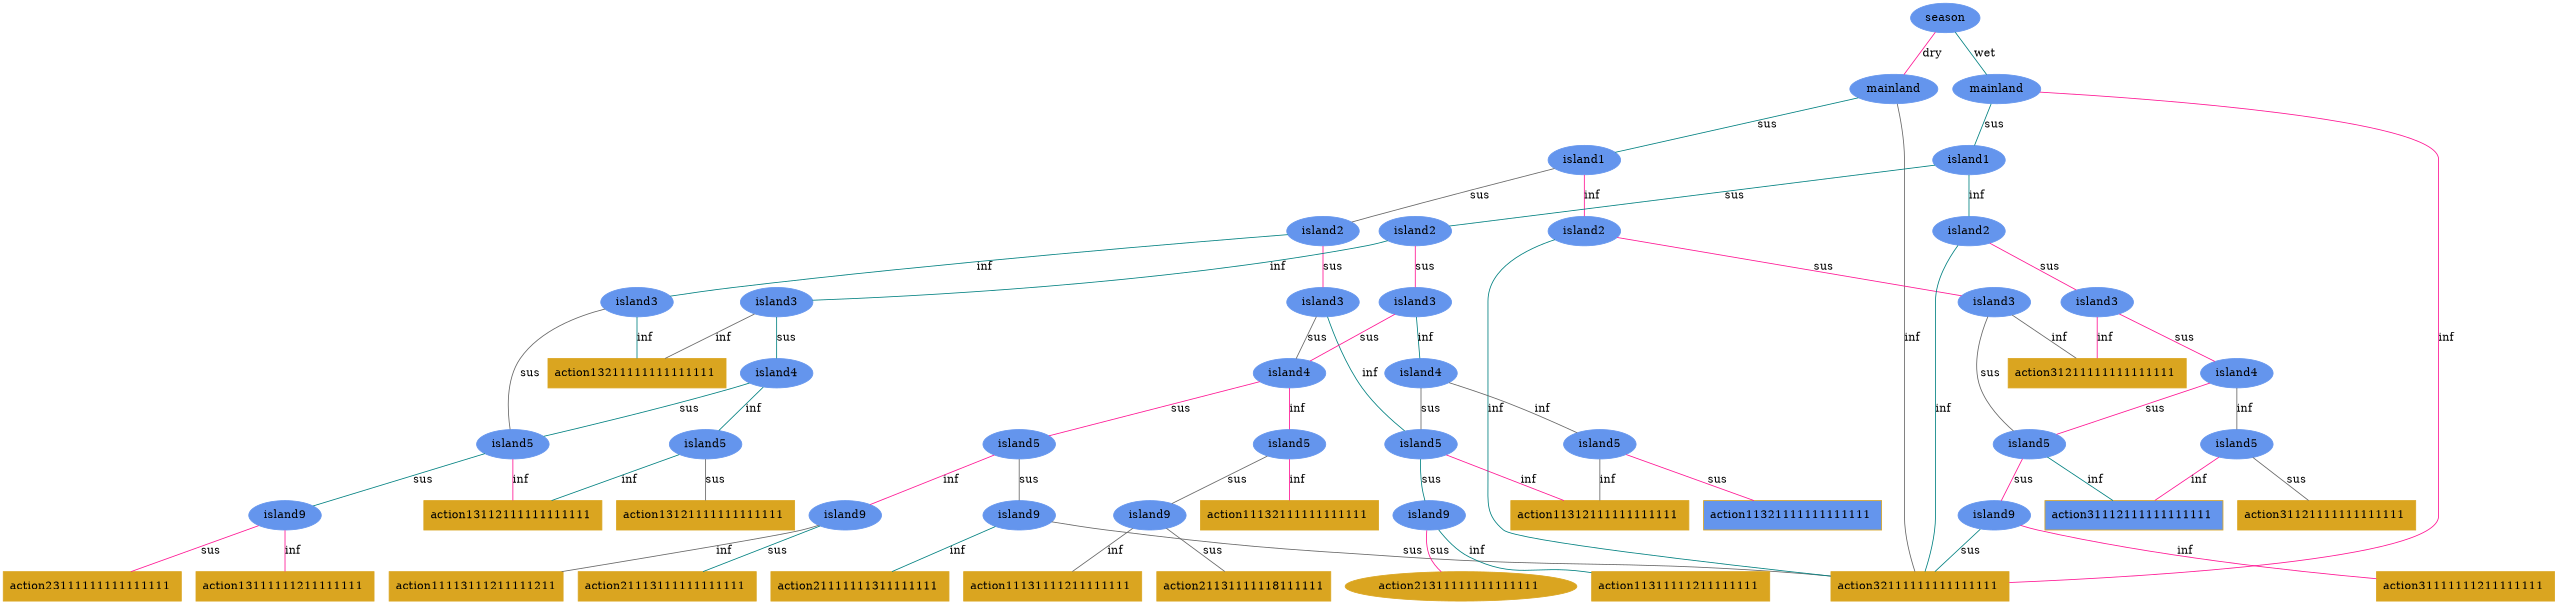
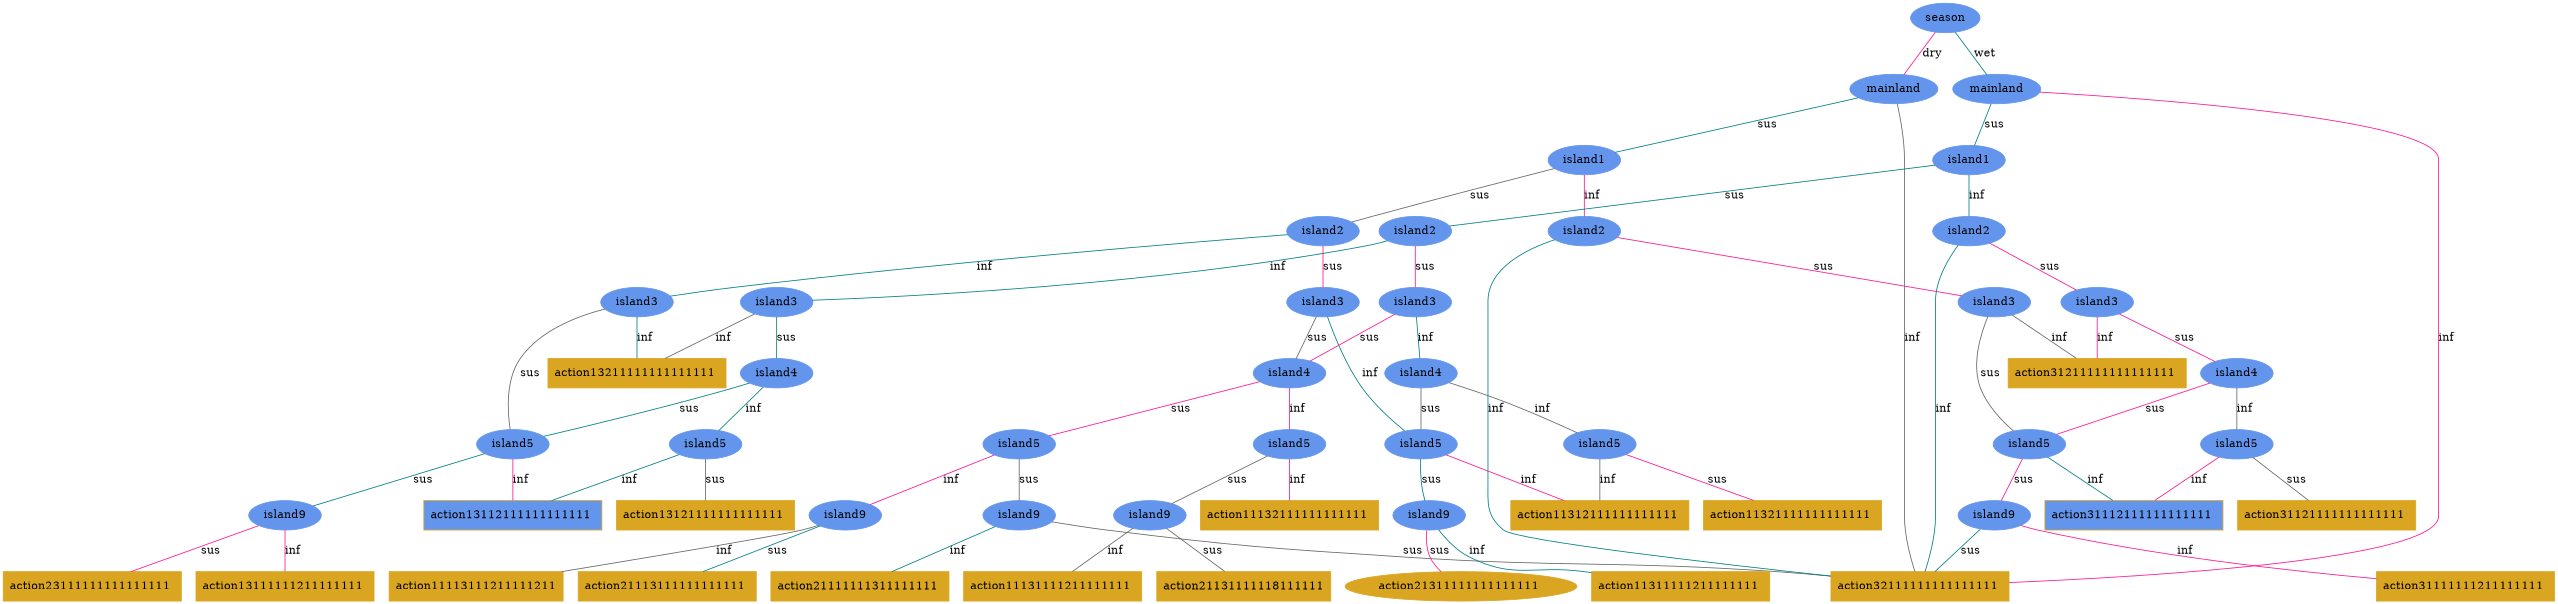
node "action13112111111111111": fillcolor goldenrod -> cornflowerblue
node "action11321111111111111": fillcolor cornflowerblue -> goldenrod
